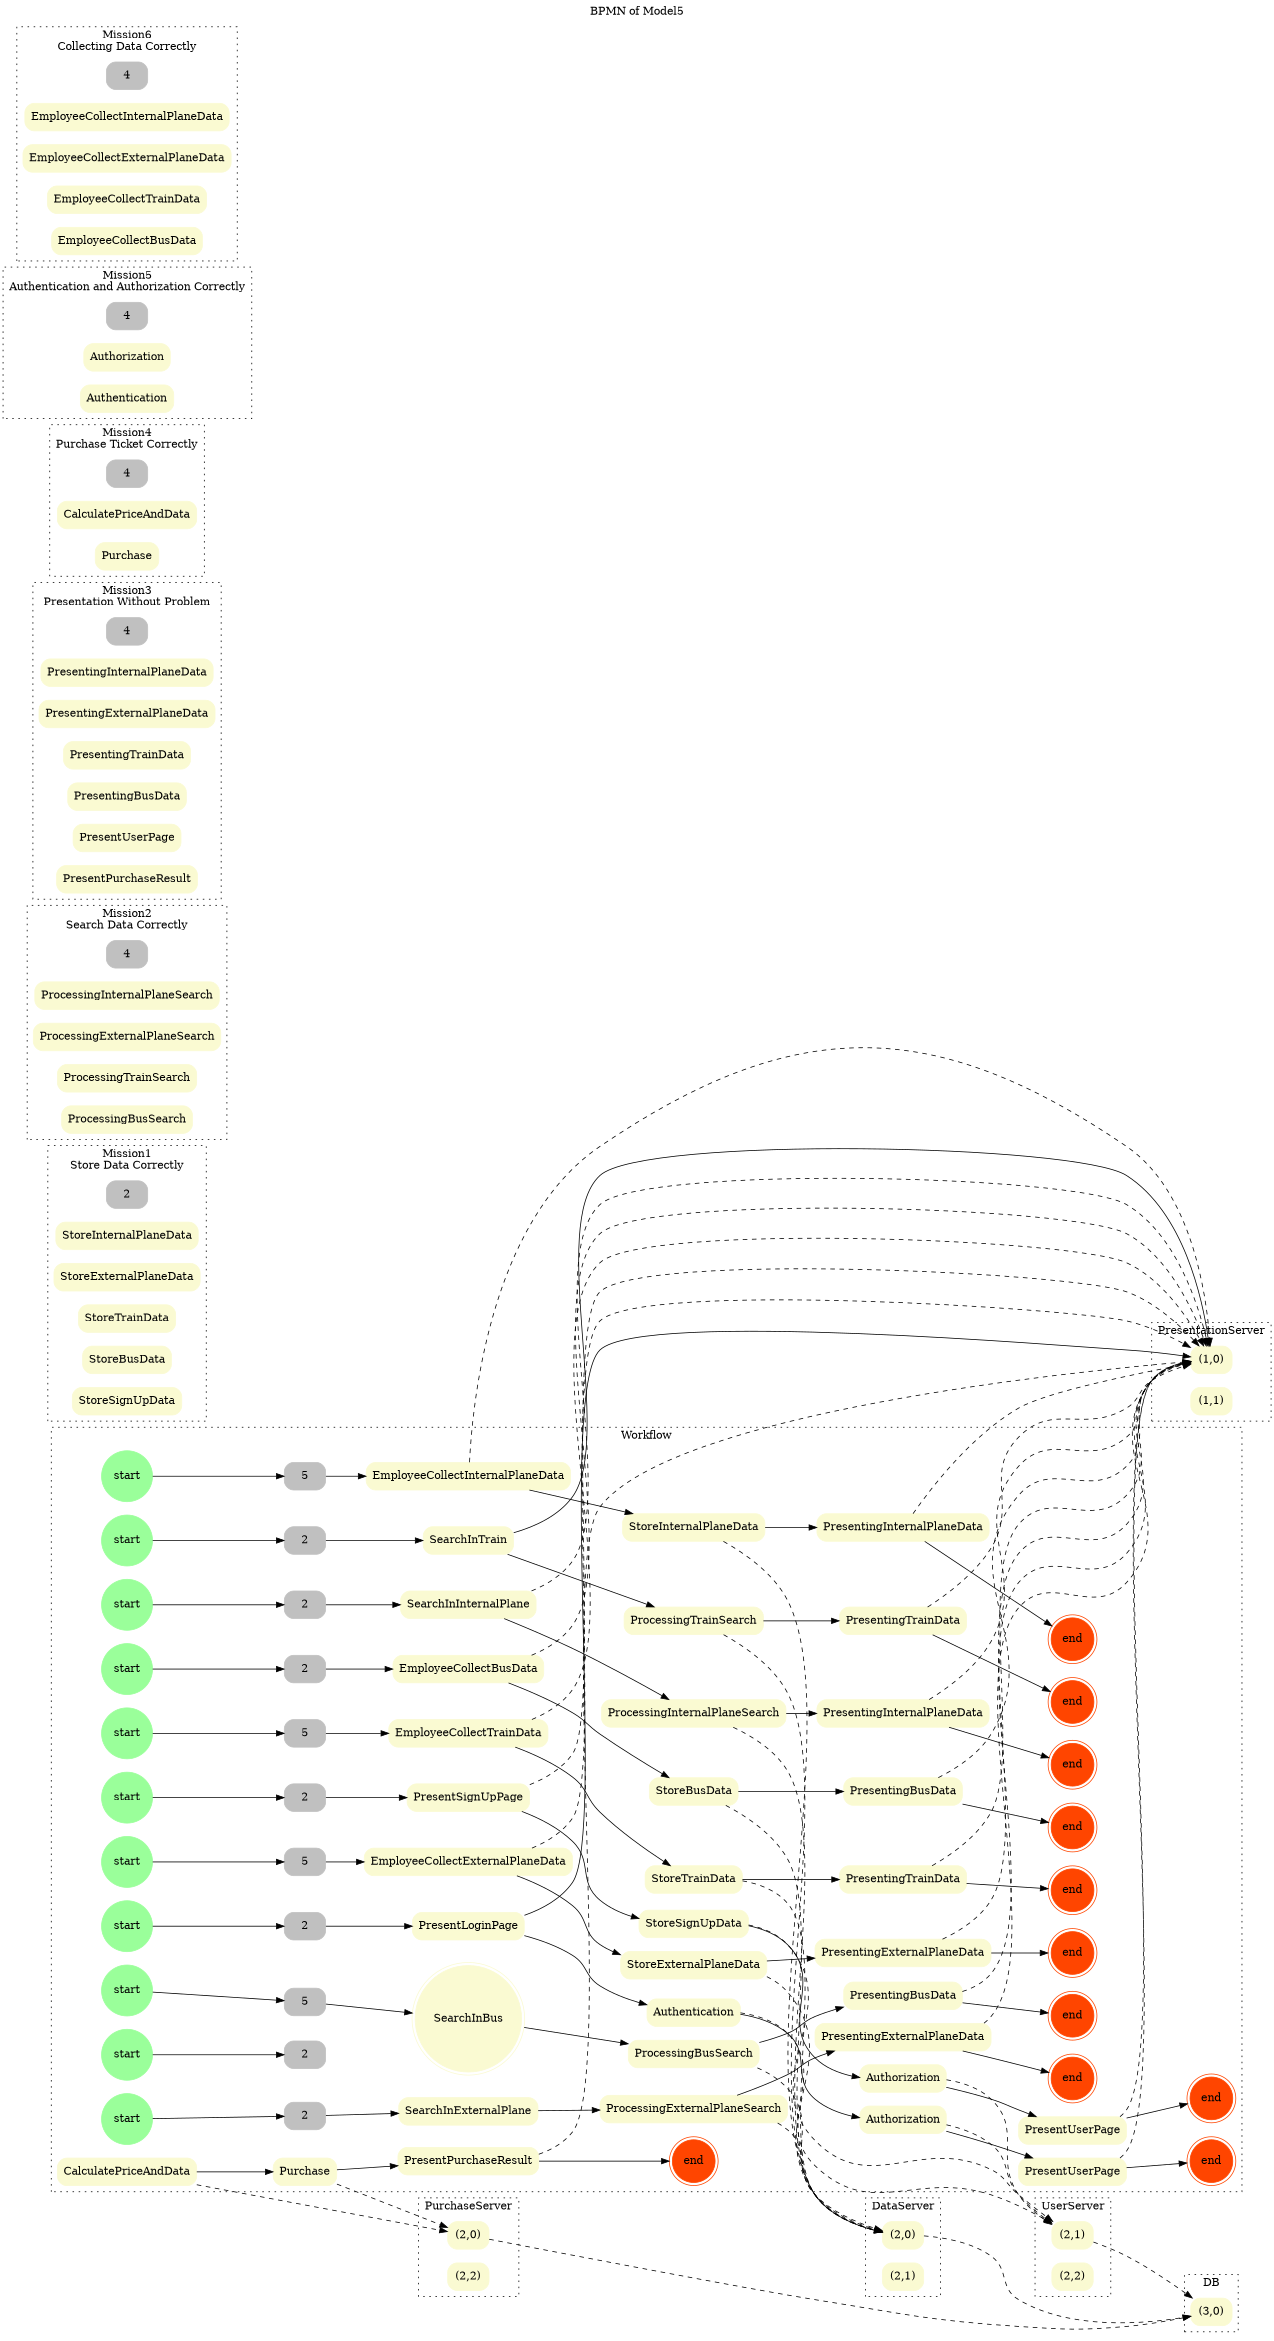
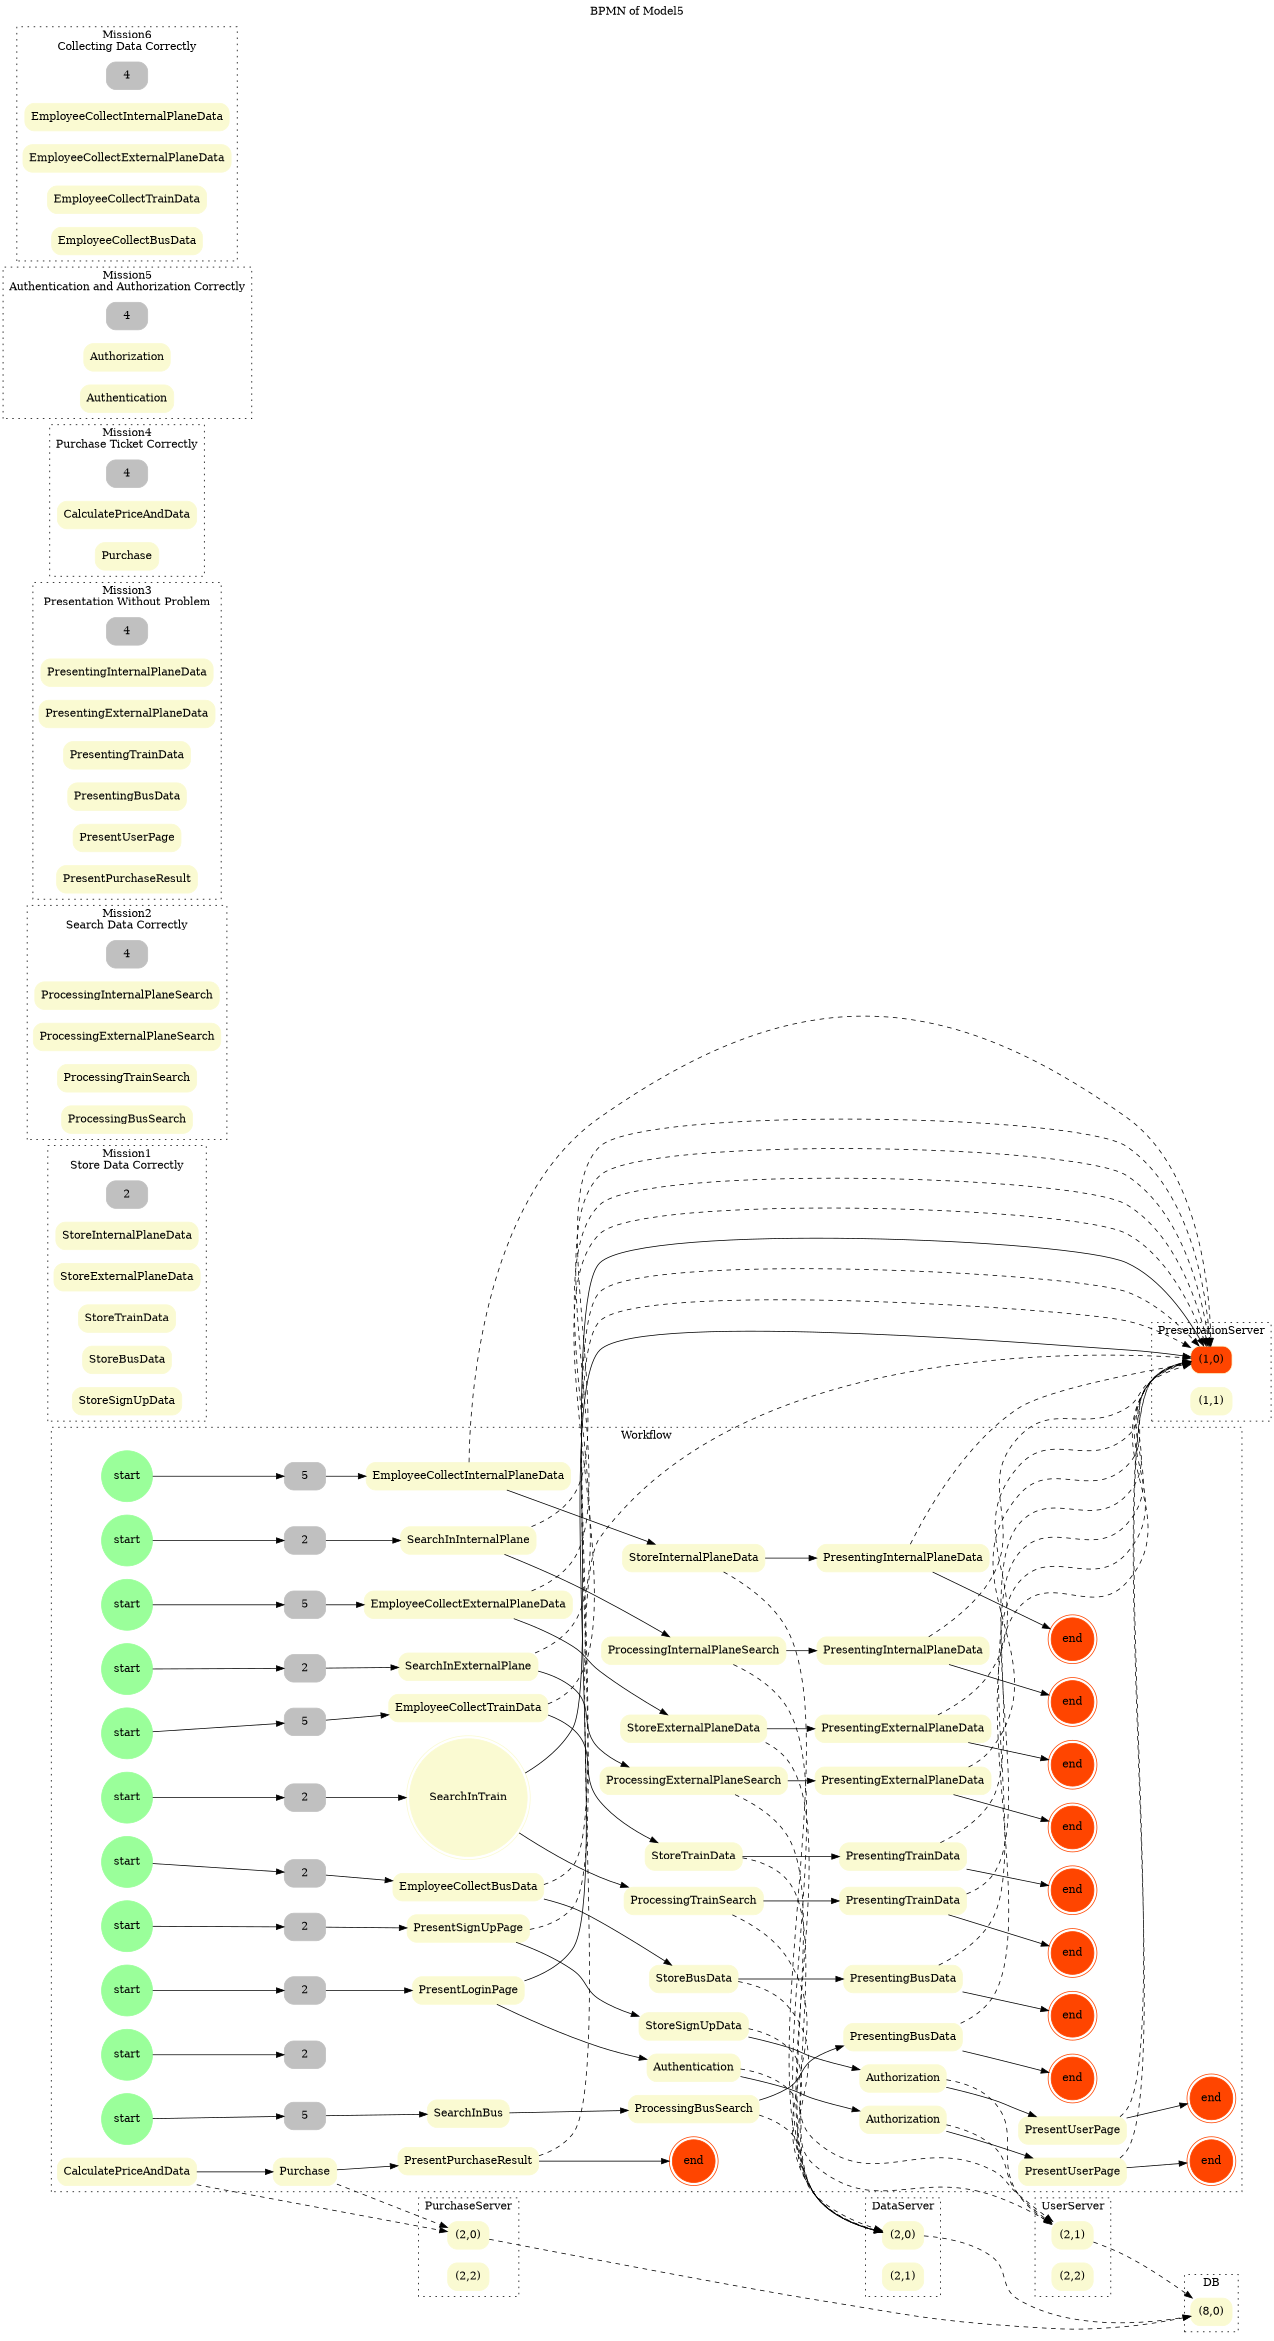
edge "SearchInExternalPlane" -> "(1,0)": added
node "(1,0)": fillcolor lightgoldenrodyellow -> orangered
node "SearchInTrain": shape box -> doublecircle
node "SearchInBus": shape doublecircle -> box
node "(3,0)": label "(3,0)" -> "(8,0)"
